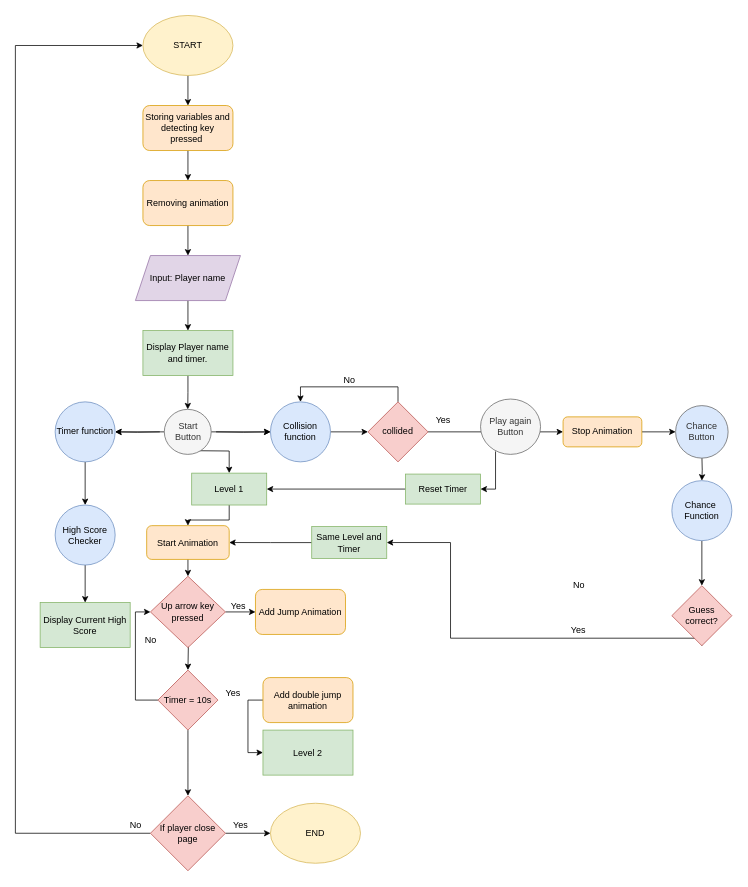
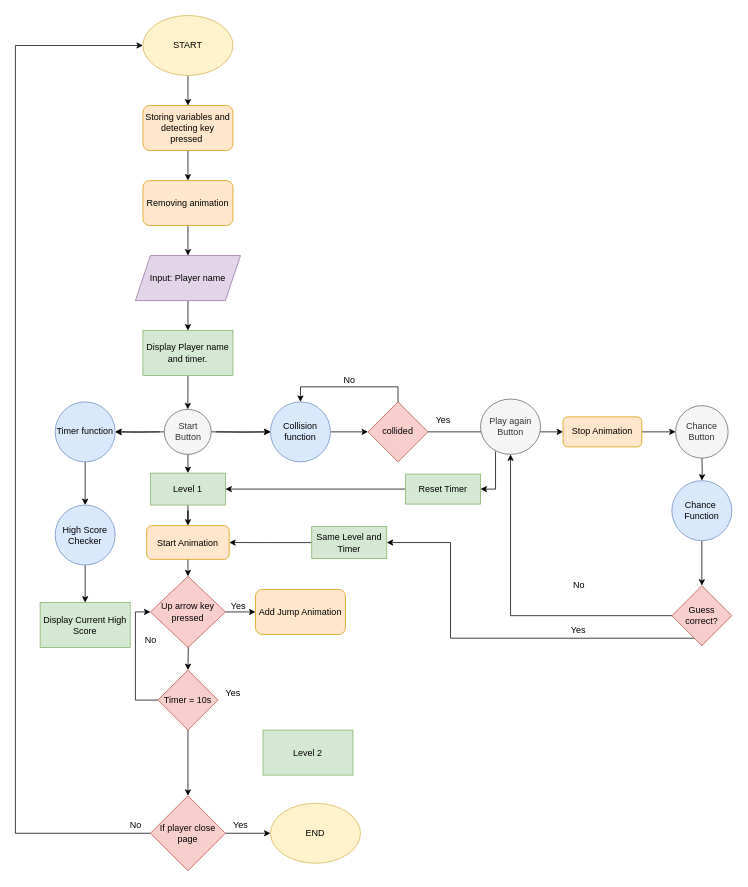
node "Chance Button": fillcolor #dae8fc -> #f5f5f5
node "Level 1": moved (229, 489) -> (188, 489)
edge "Guess correct?" -> "Play again Button": added
node "Add double jump animation": removed
edge "Add double jump animation" -> "Level 2": removed
